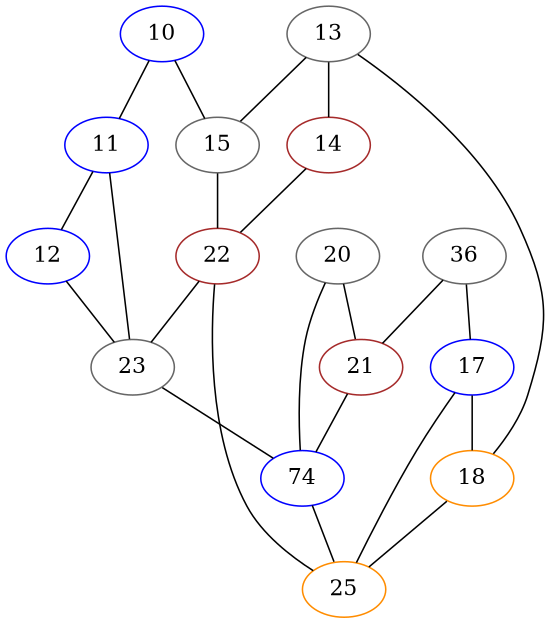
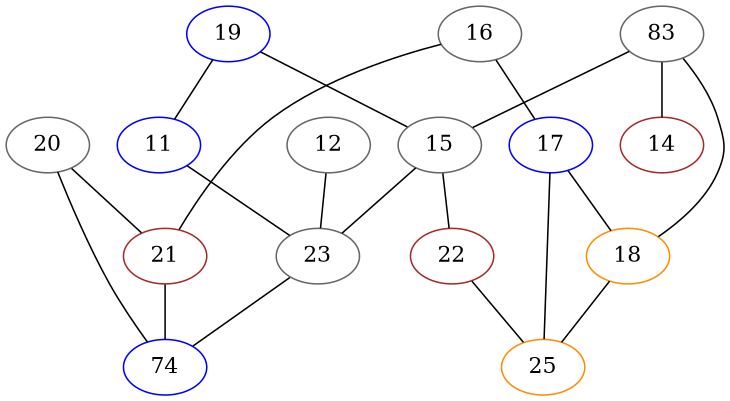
node "10": label "10" -> "19"
node "13": label "13" -> "83"
edge "14" -- "22": removed
edge "11" -- "12": removed
node "12": color blue -> gray40
node "36": label "36" -> "16"
edge "22" -- "23": now "15" -- "23"
edge "74" -- "25": removed
